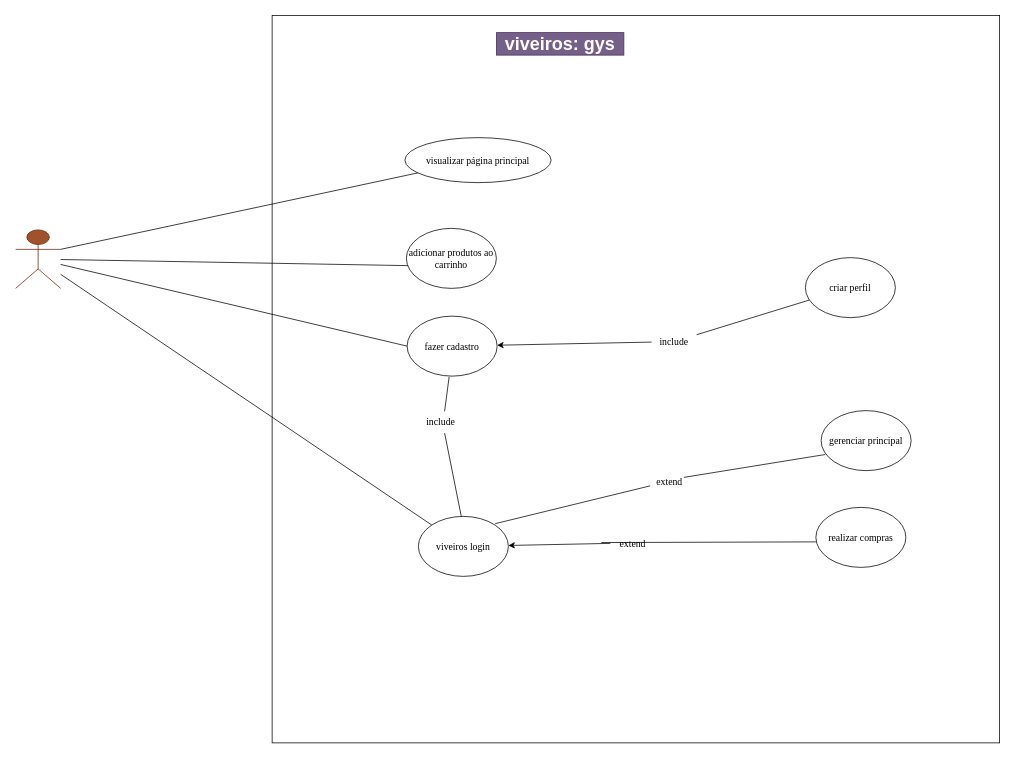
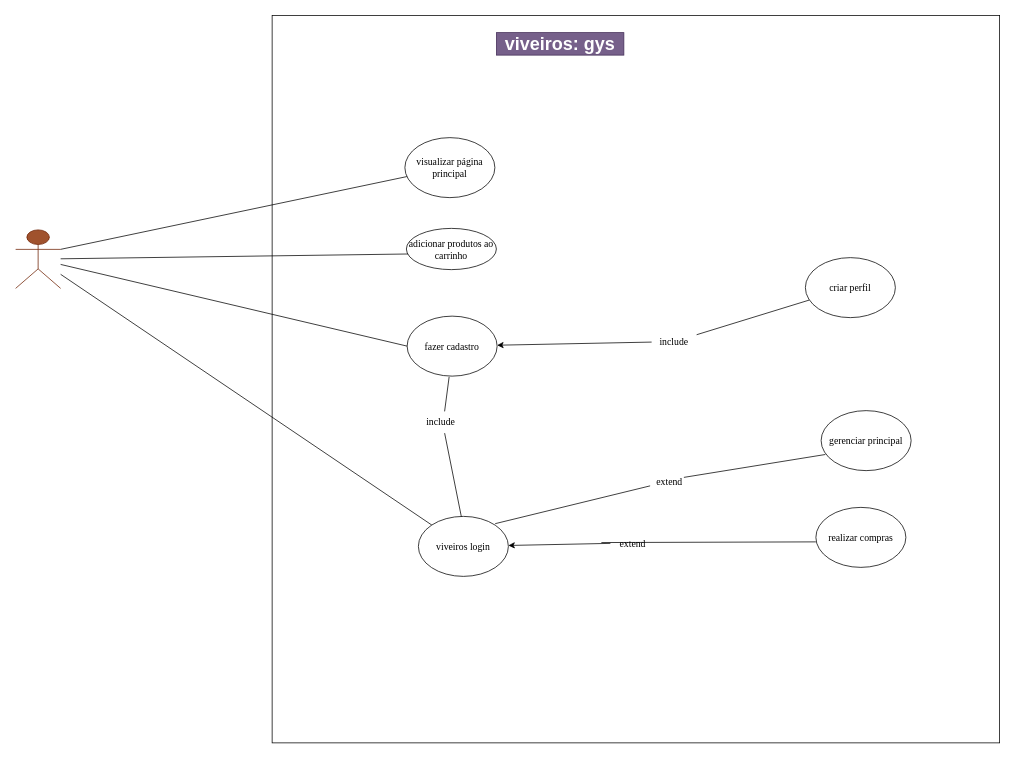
node "visualizar página principal": size 146x45 -> 90x60
node "adicionar produtos ao carrinho": size 90x60 -> 90x41
